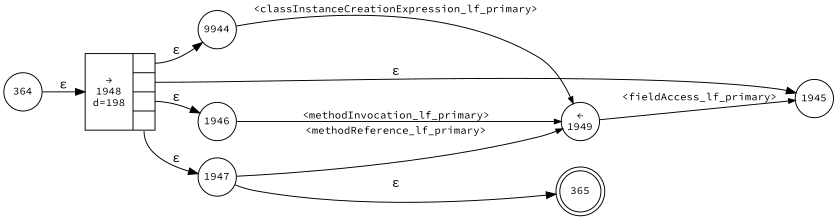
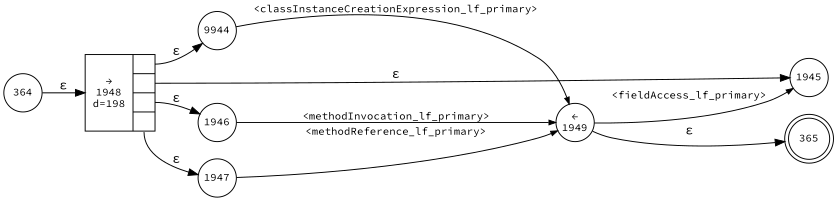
edge "1947" -> "365": now "← 1949" -> "365"
